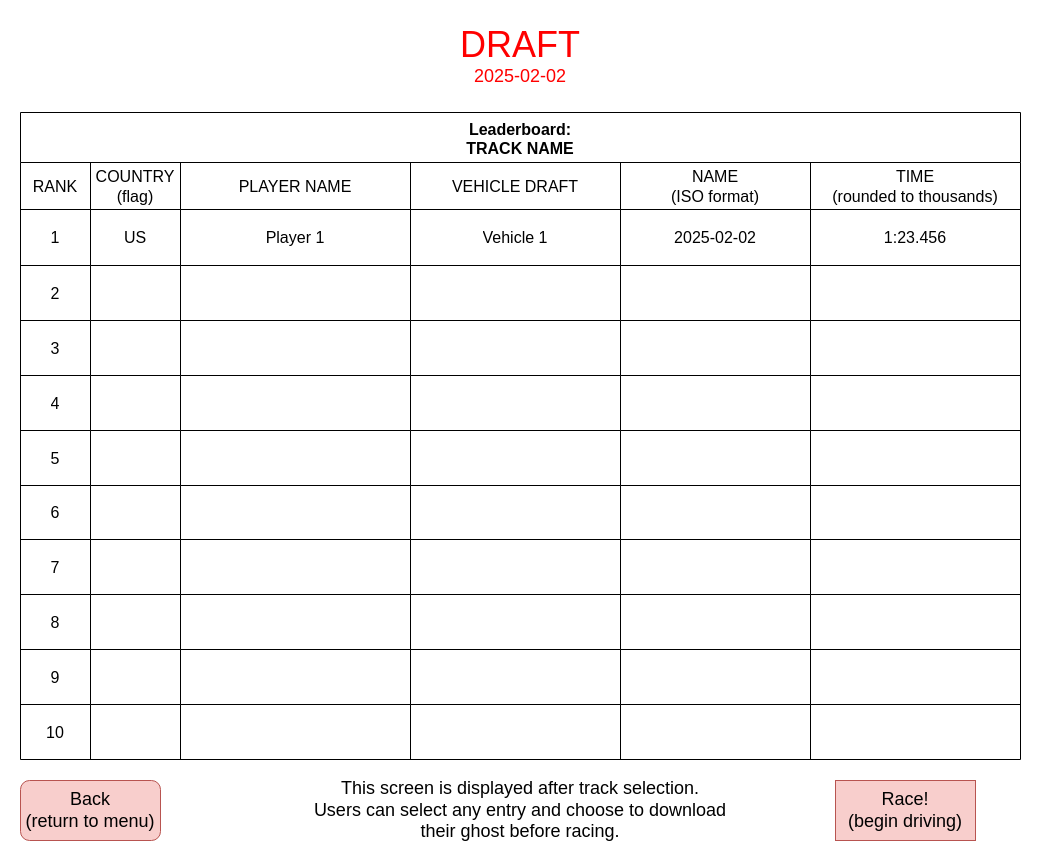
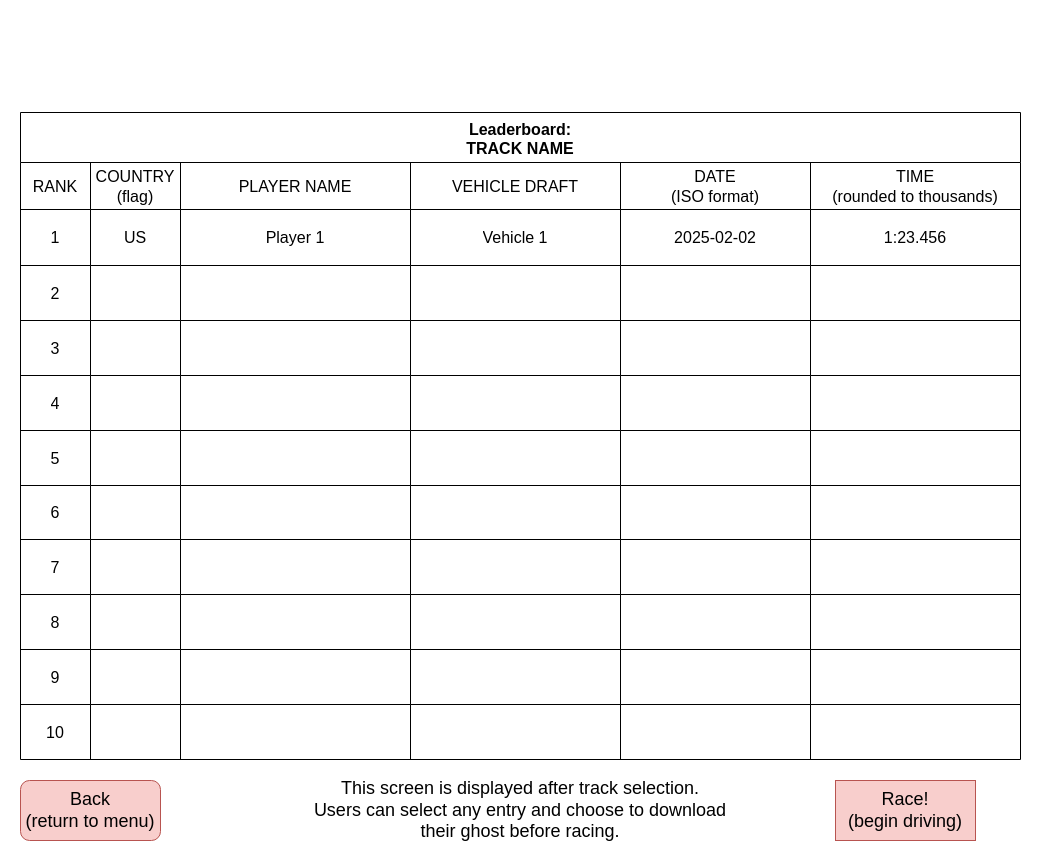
node "DRAFT 2025-02-02": removed
node "NAME (ISO format)": label "NAME (ISO format)" -> "DATE (ISO format)"
